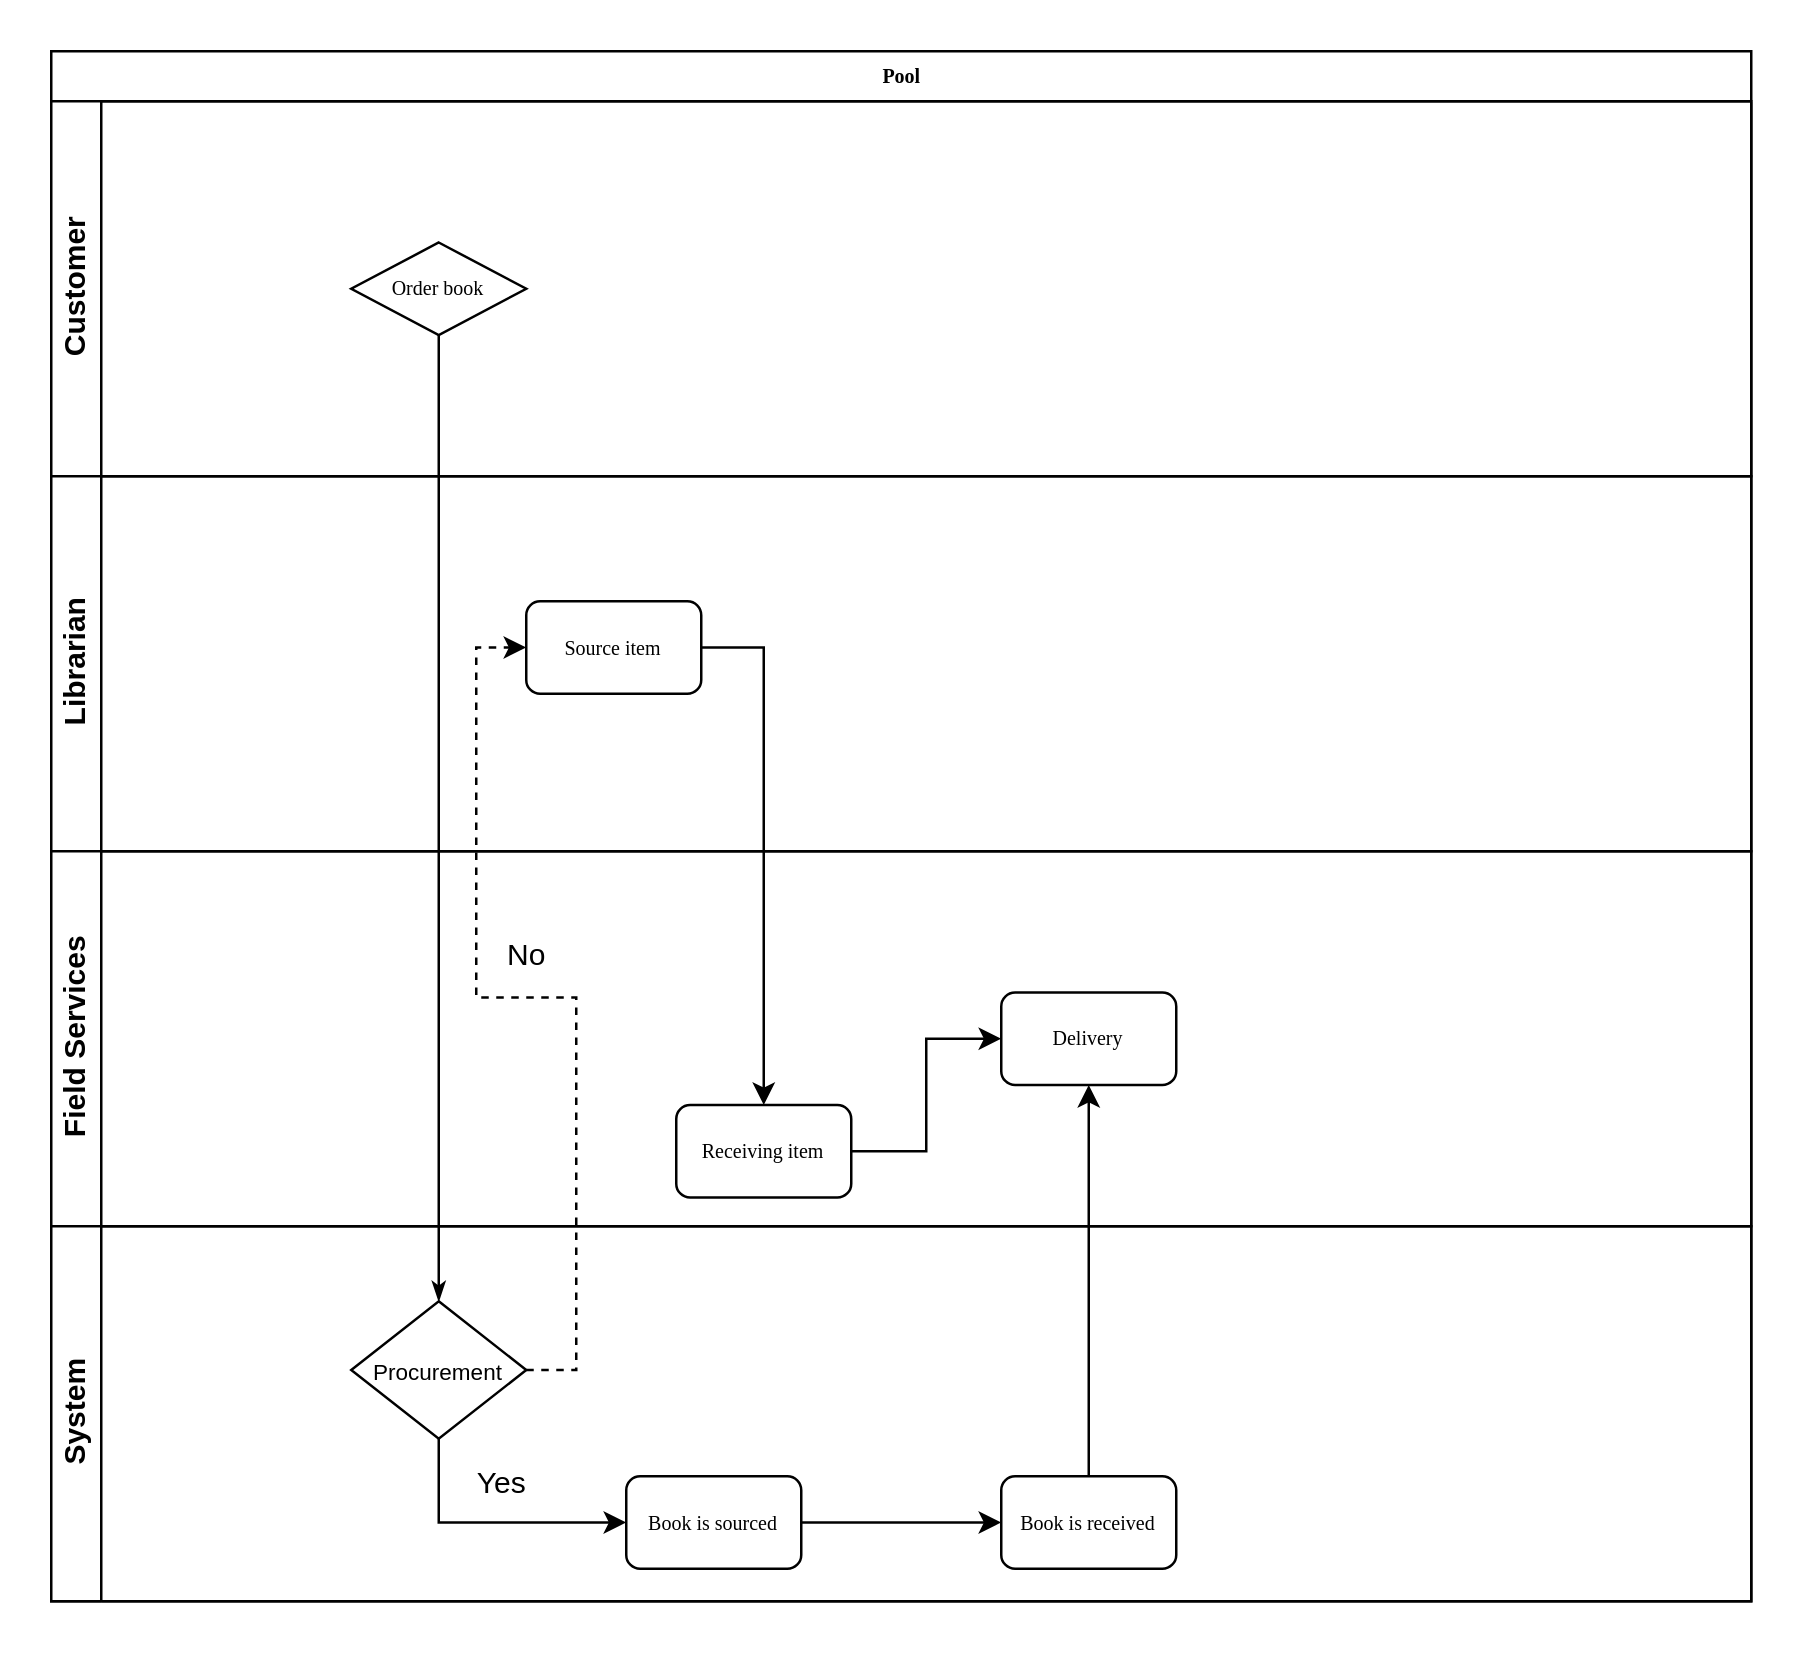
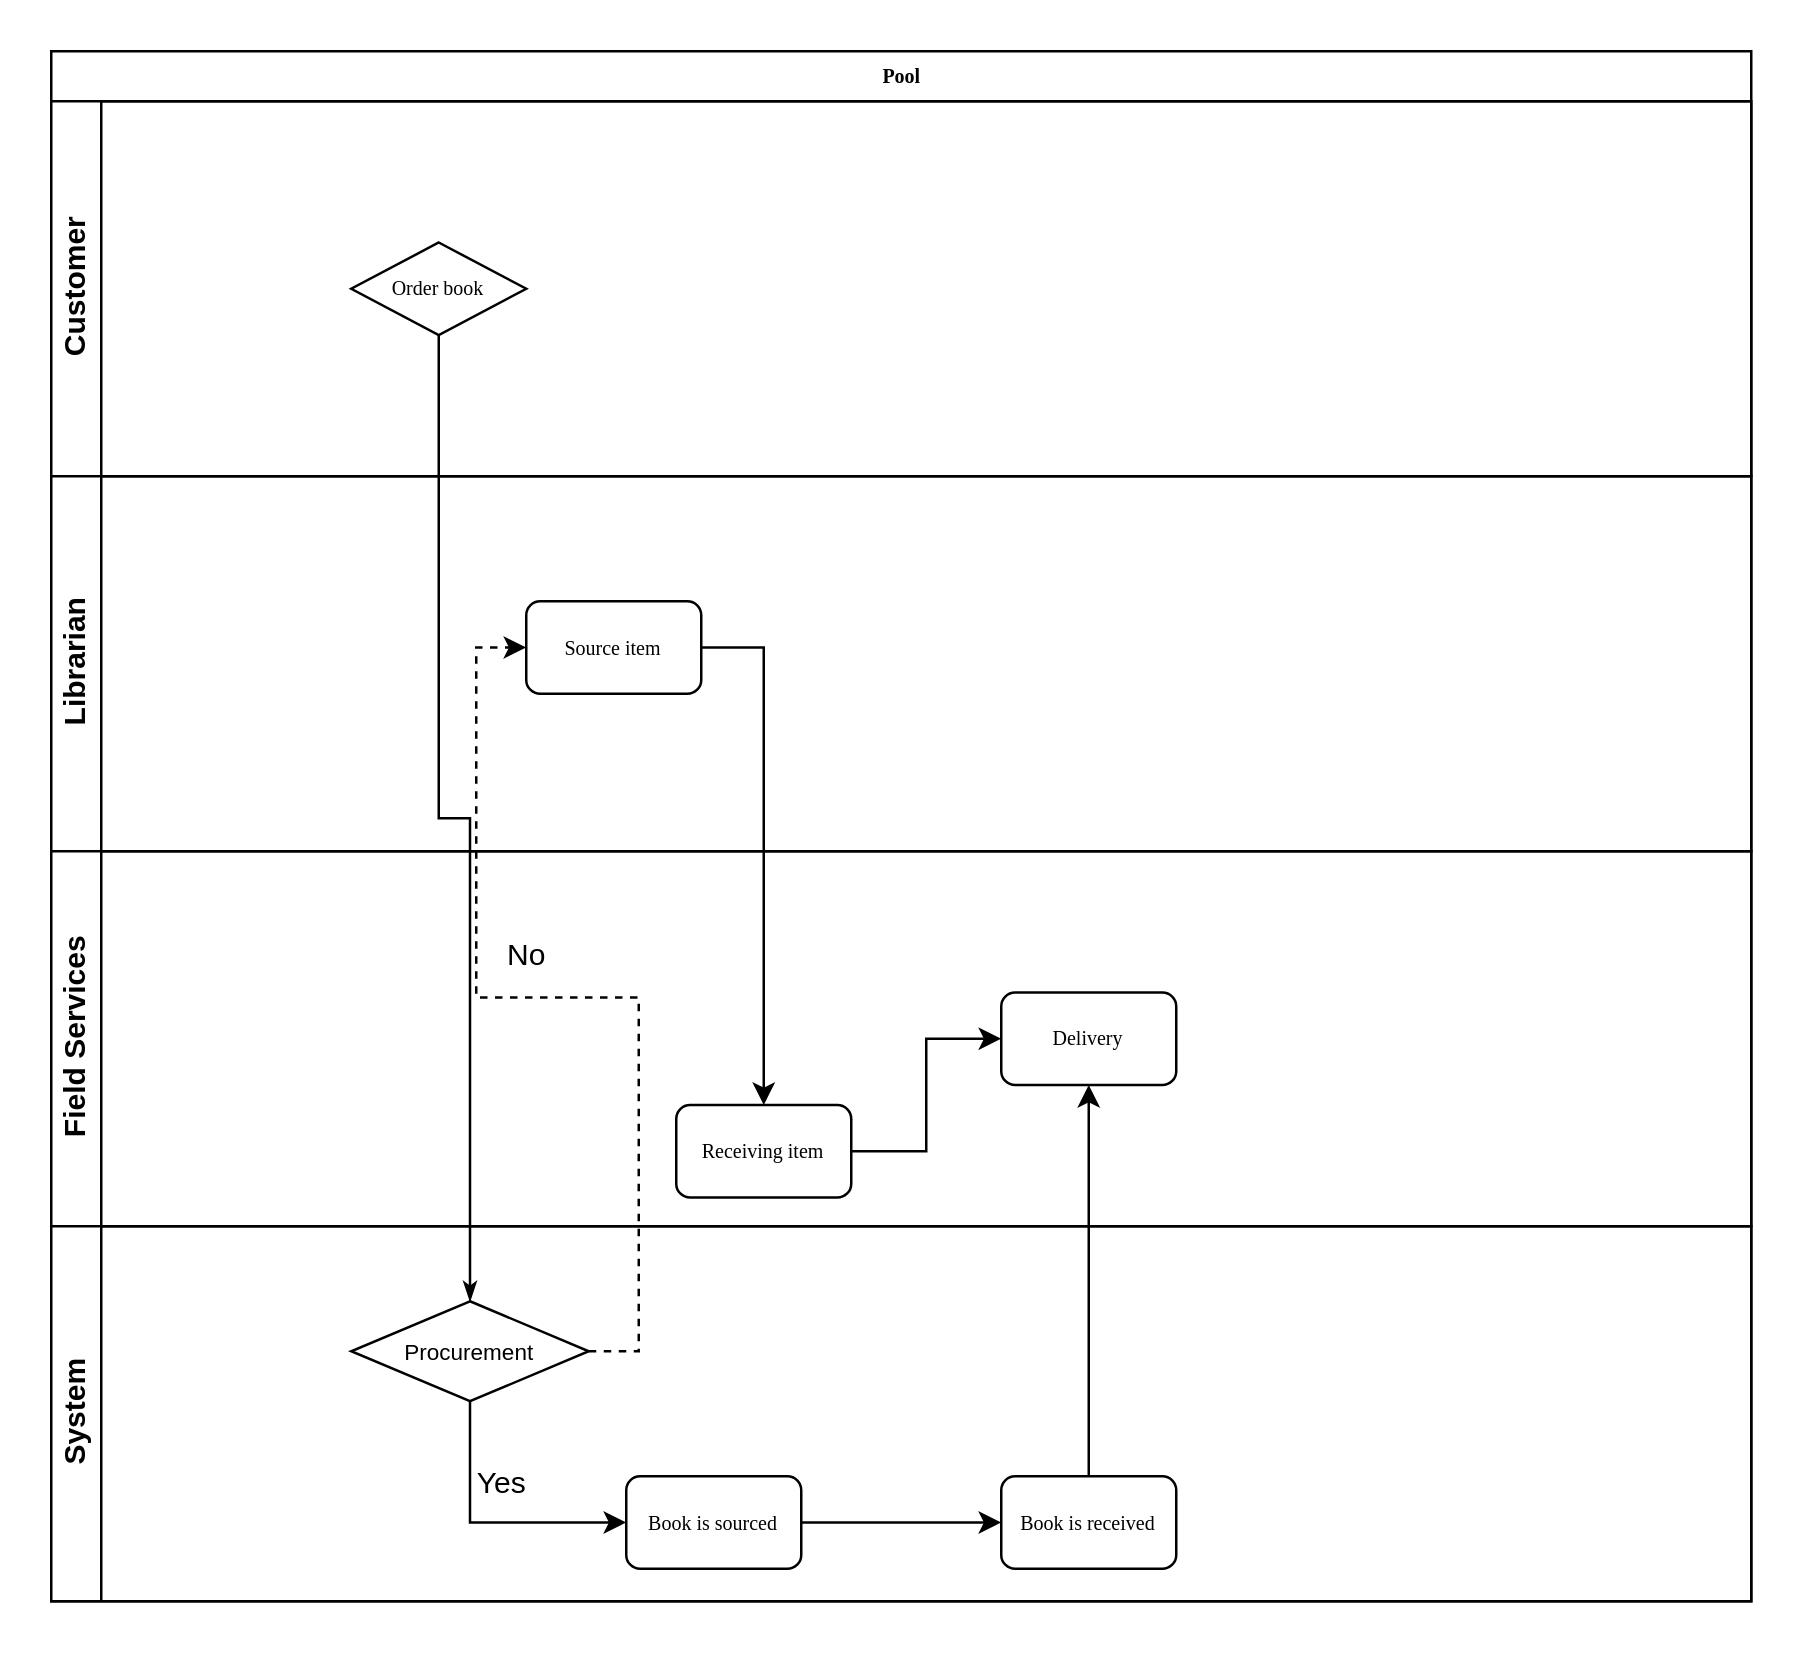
node "Procurement": size 175x138 -> 238x100
